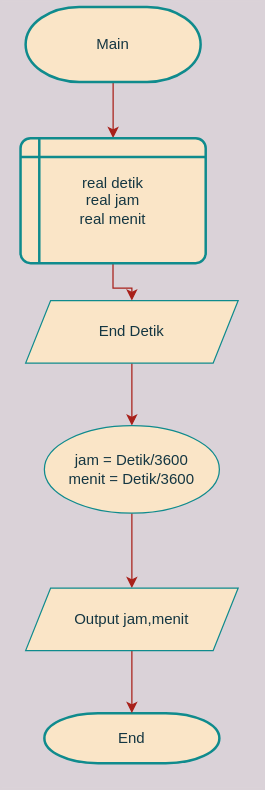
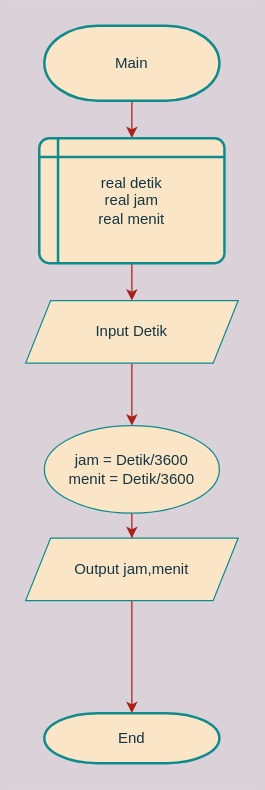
node "Main": moved (113, 44) -> (132, 63)
node "real detik real jam real menit": moved (113, 201) -> (132, 201)
node "End Detik": label "End Detik" -> "Input Detik"
node "Output jam,menit": moved (132, 619) -> (132, 569)
